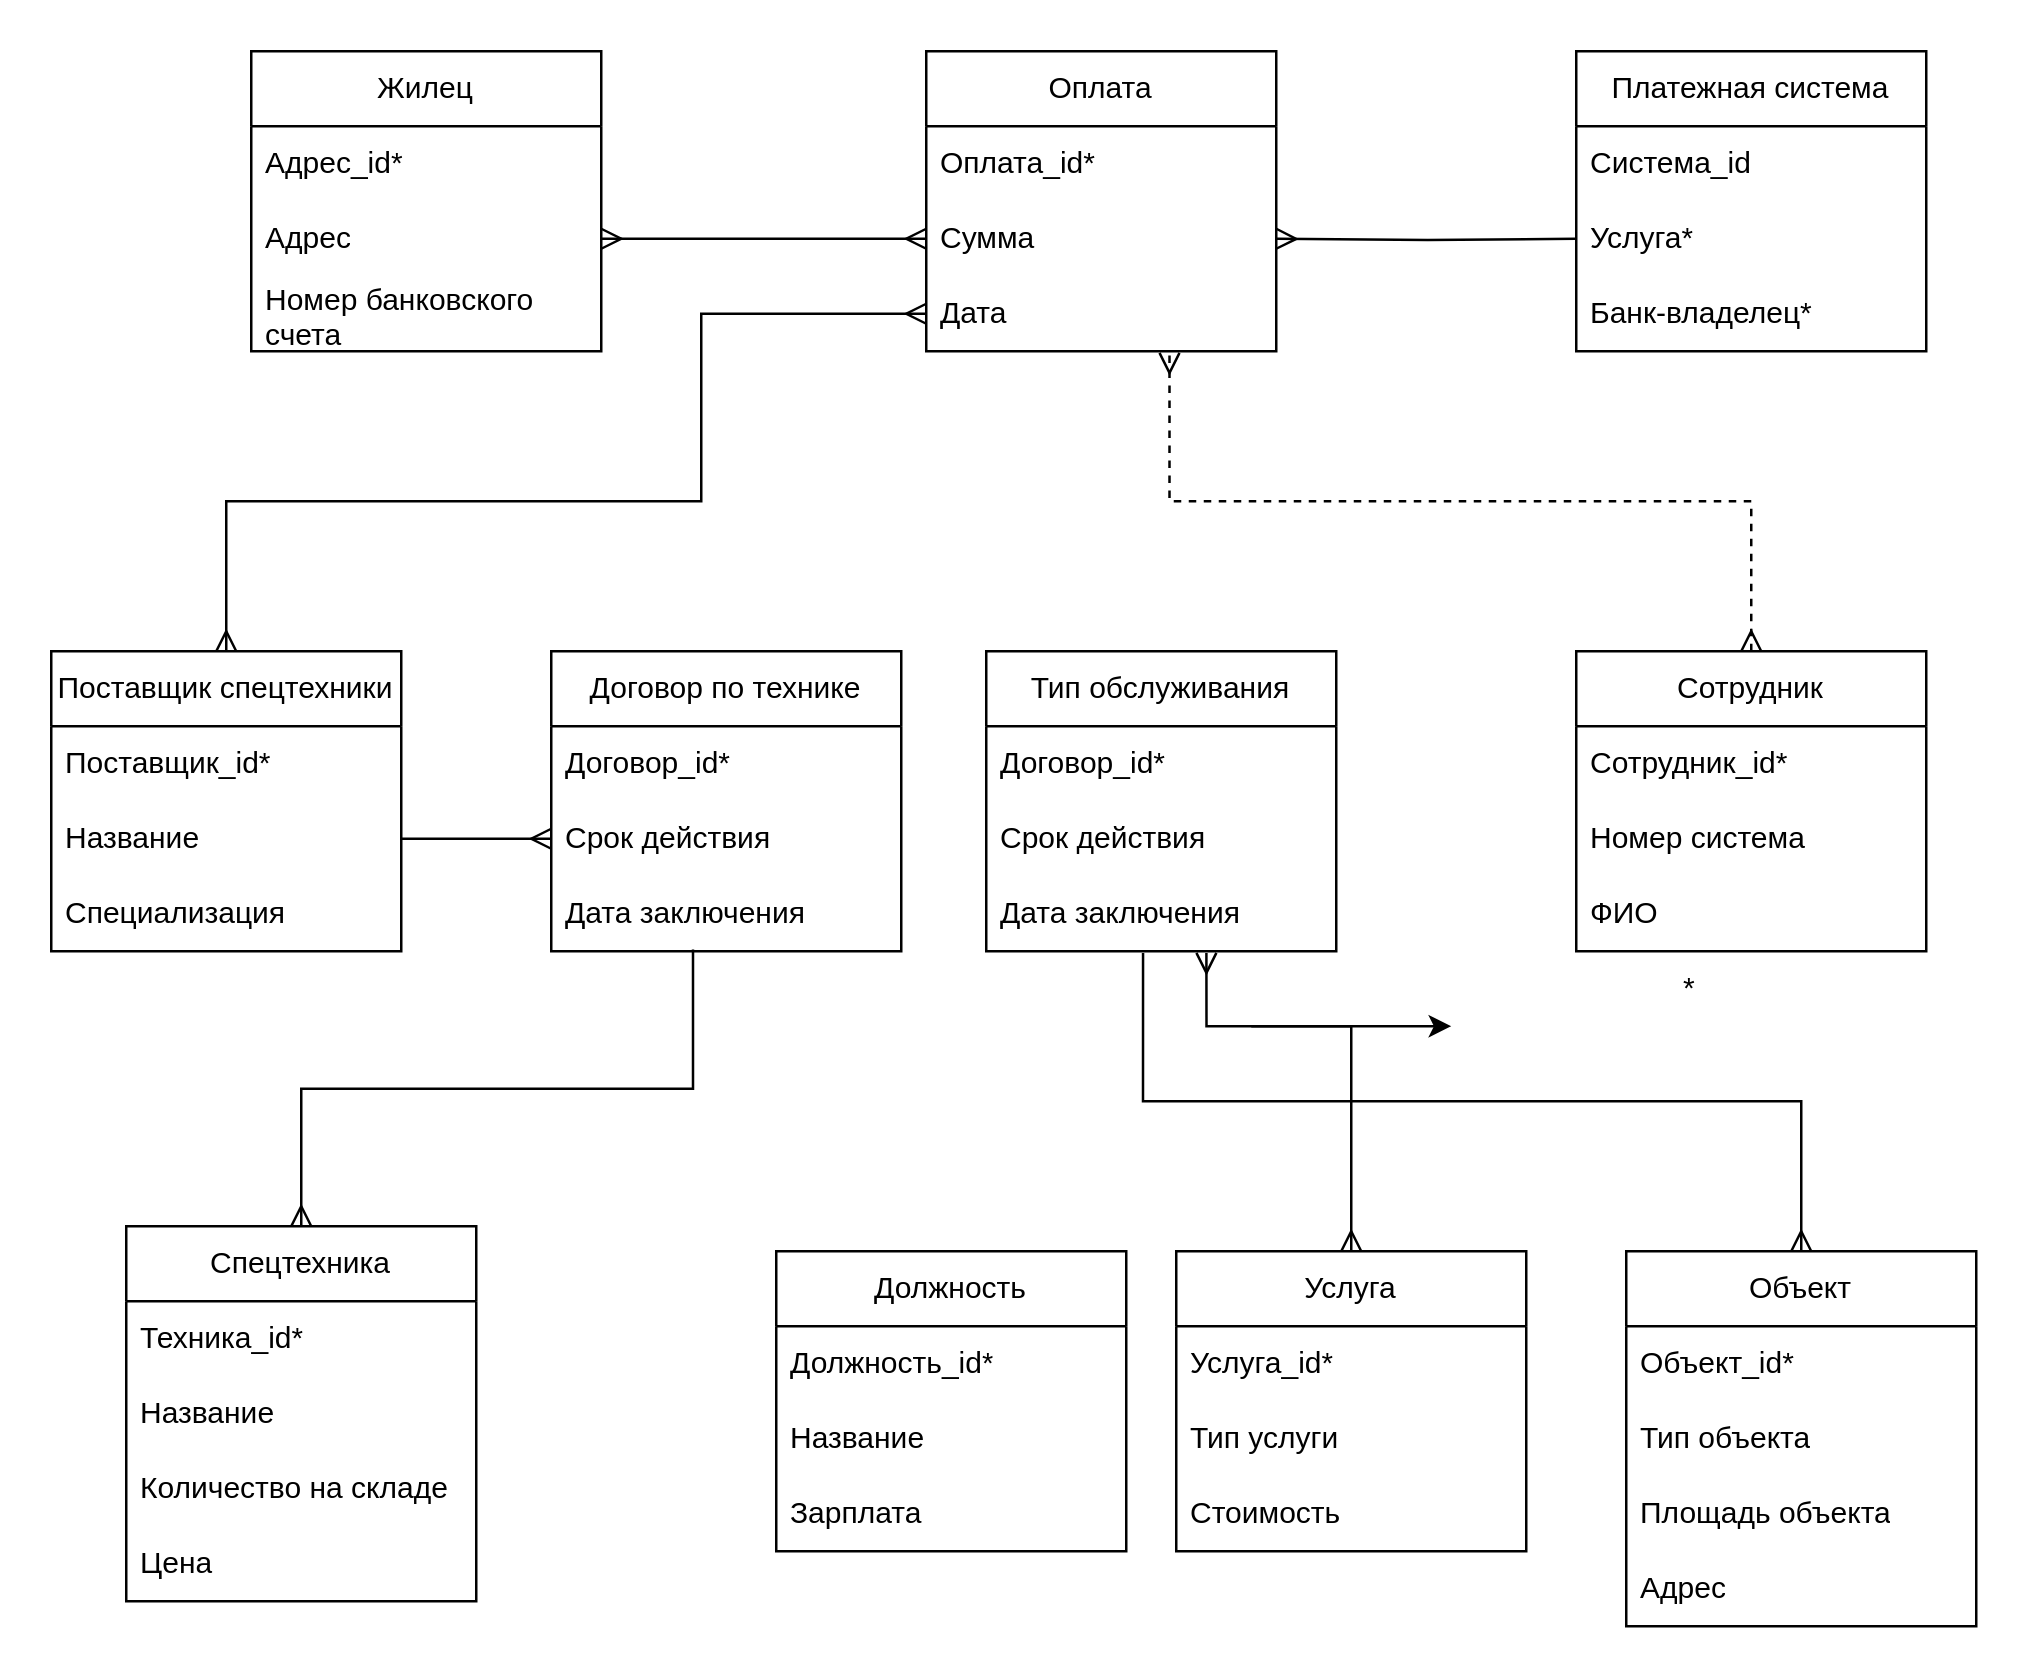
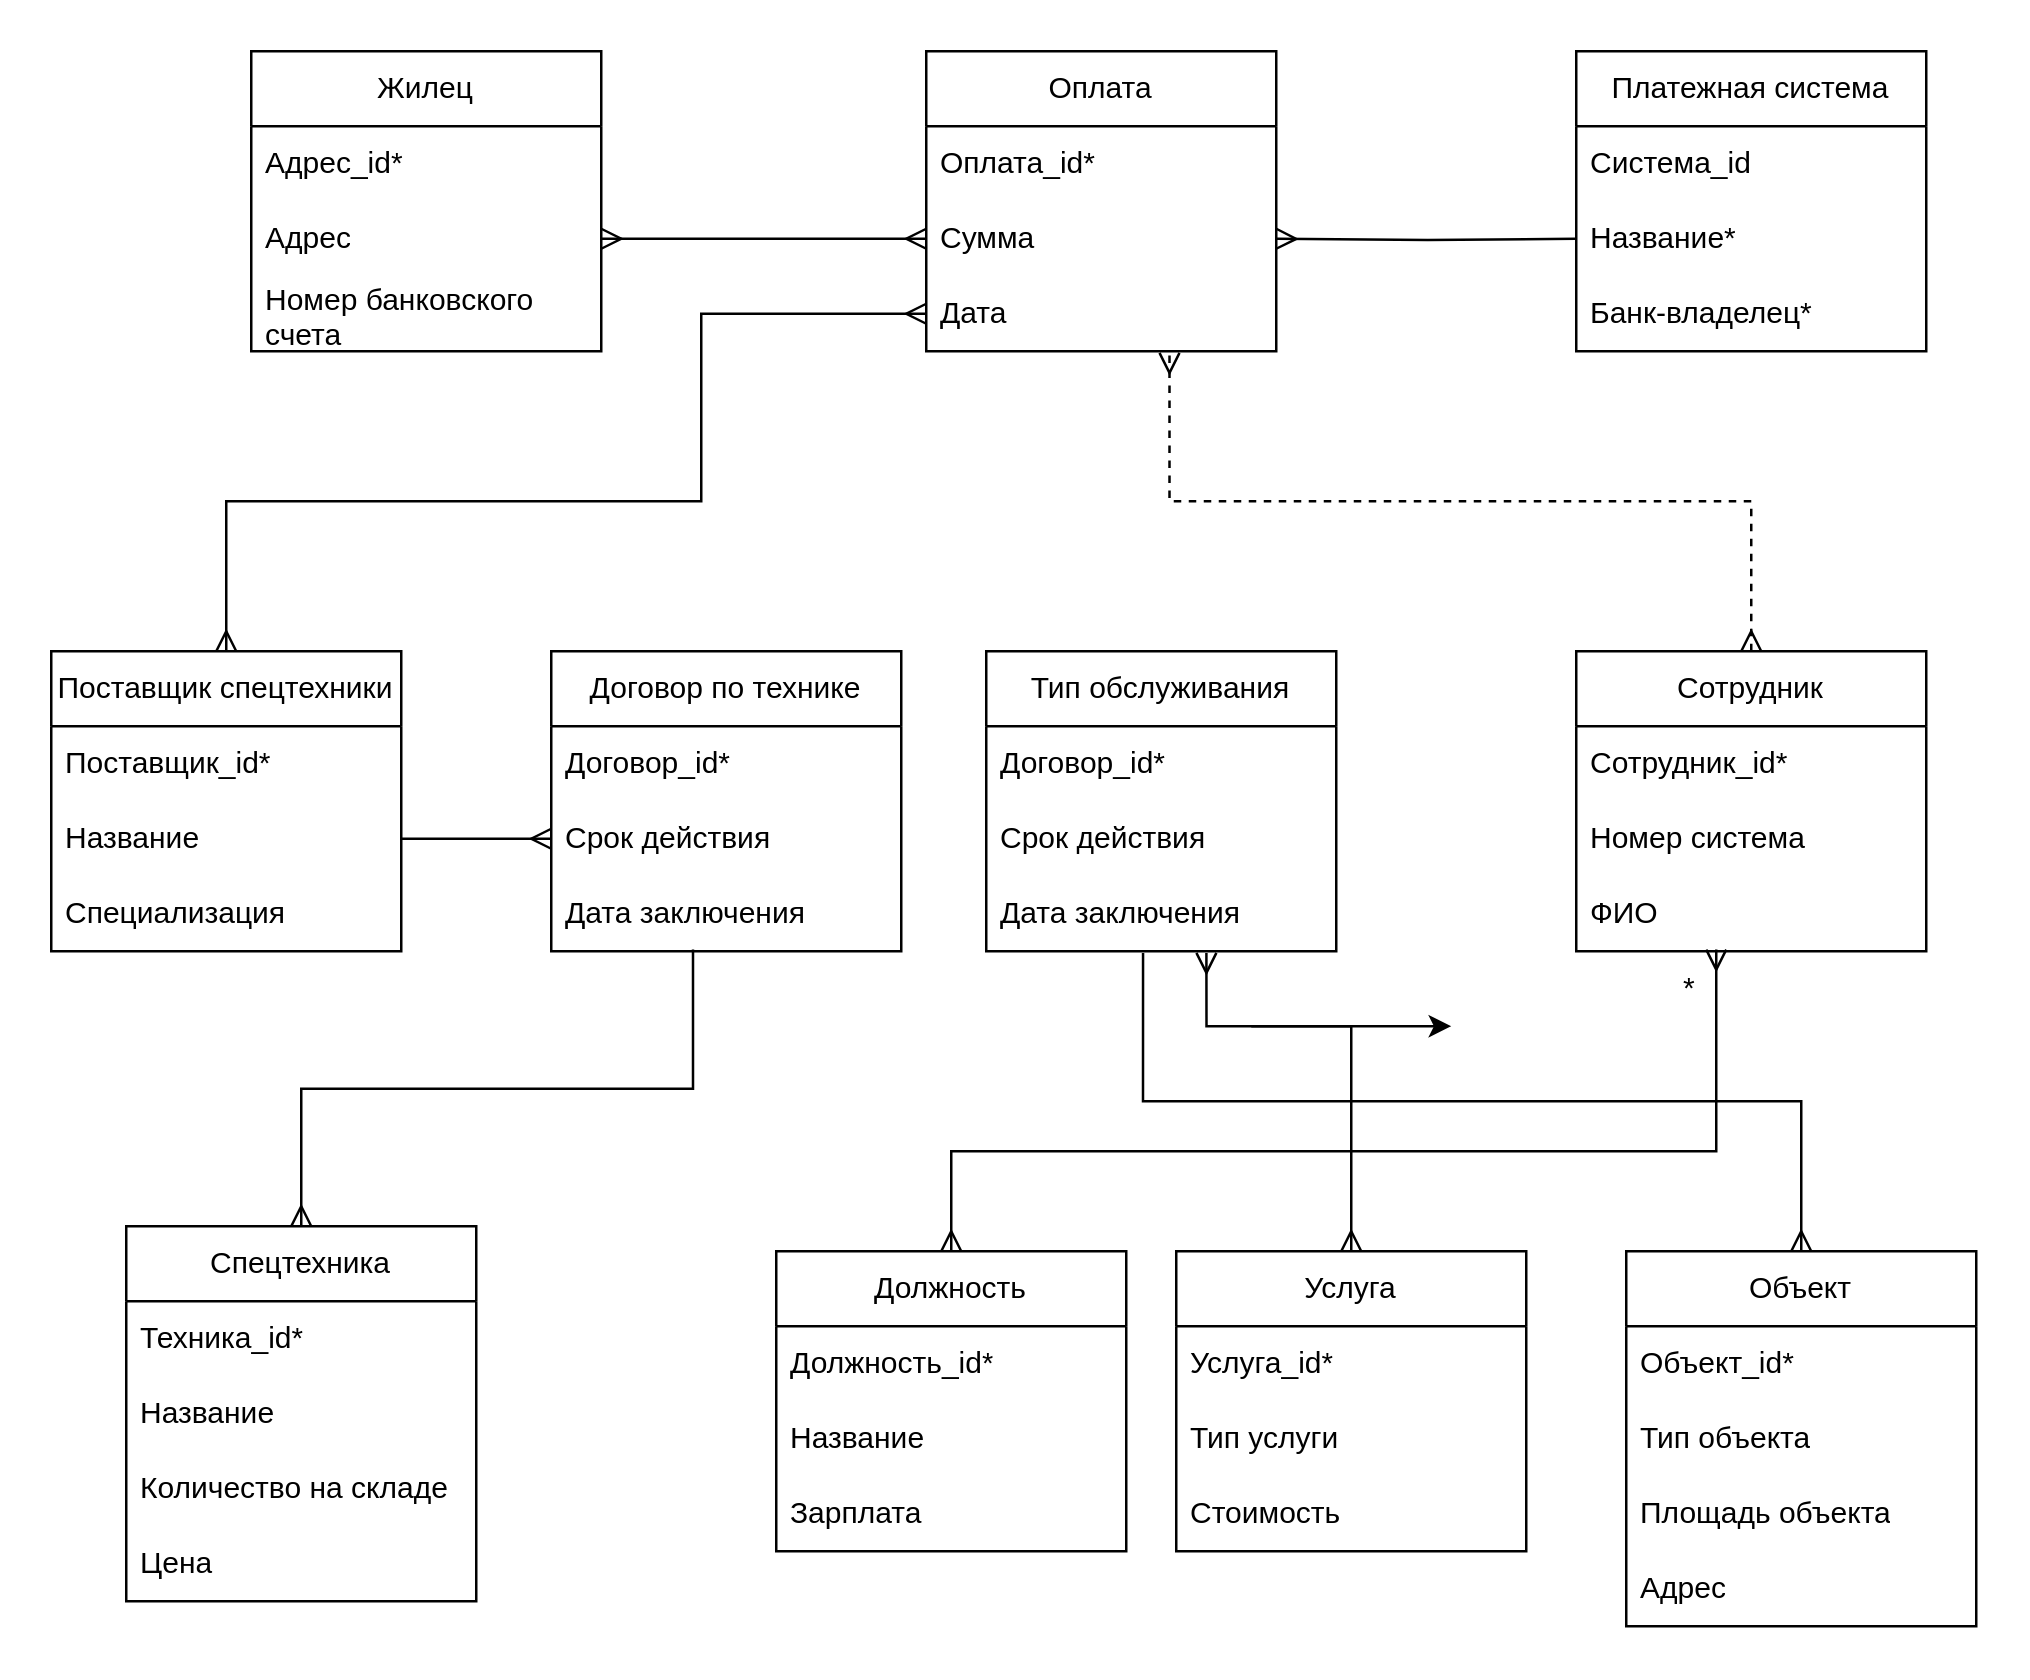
node "Услуга*": label "Услуга*" -> "Название*"
edge "ФИО" -- "Должность": added
